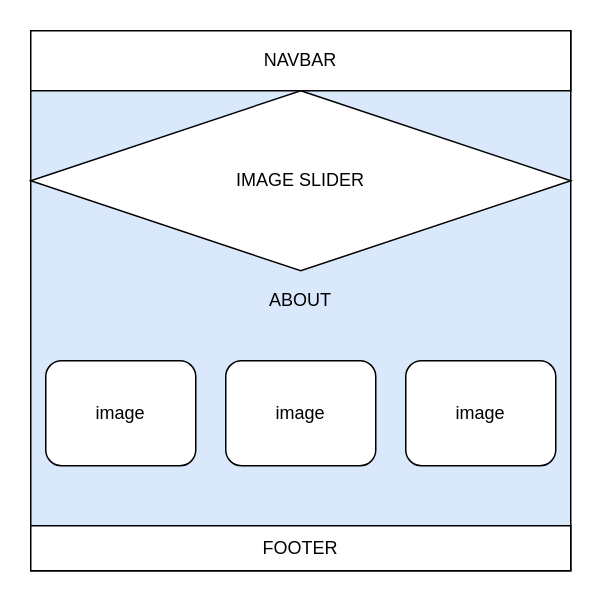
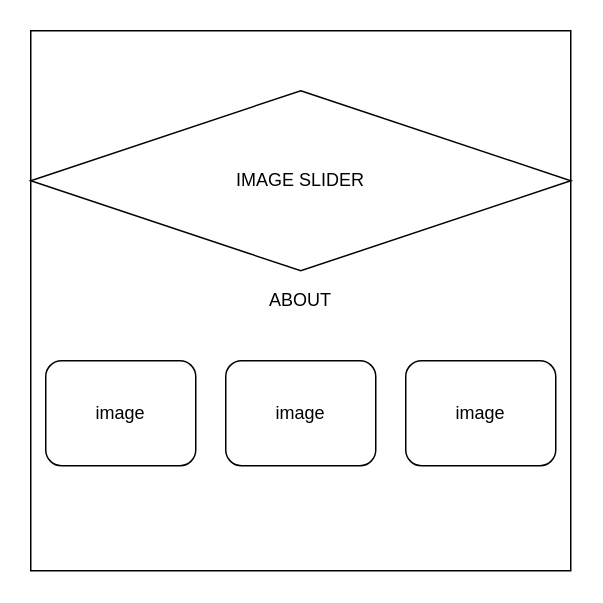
node "NAVBAR": removed
node "ABOUT": fillcolor #dae8fc -> #ffffff
node "FOOTER": removed
